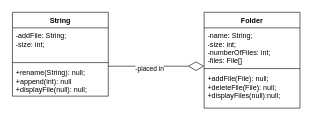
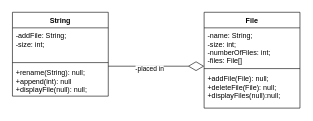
node "Folder": label "Folder" -> "File"
